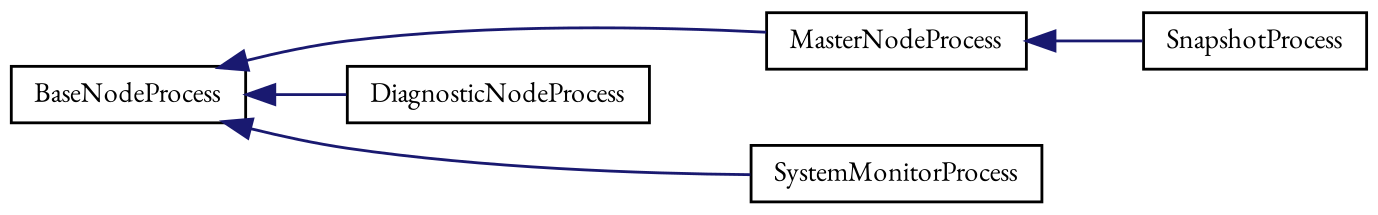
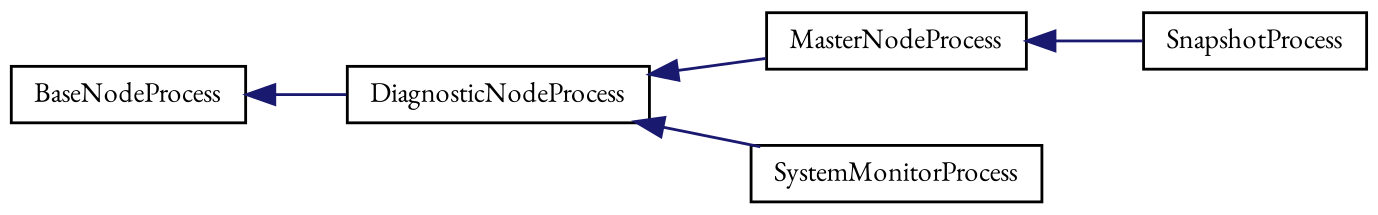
edge "MasterNodeProcess" -> "BaseNodeProcess": now "MasterNodeProcess" -> "DiagnosticNodeProcess"
edge "SystemMonitorProcess" -> "BaseNodeProcess": now "SystemMonitorProcess" -> "DiagnosticNodeProcess"
